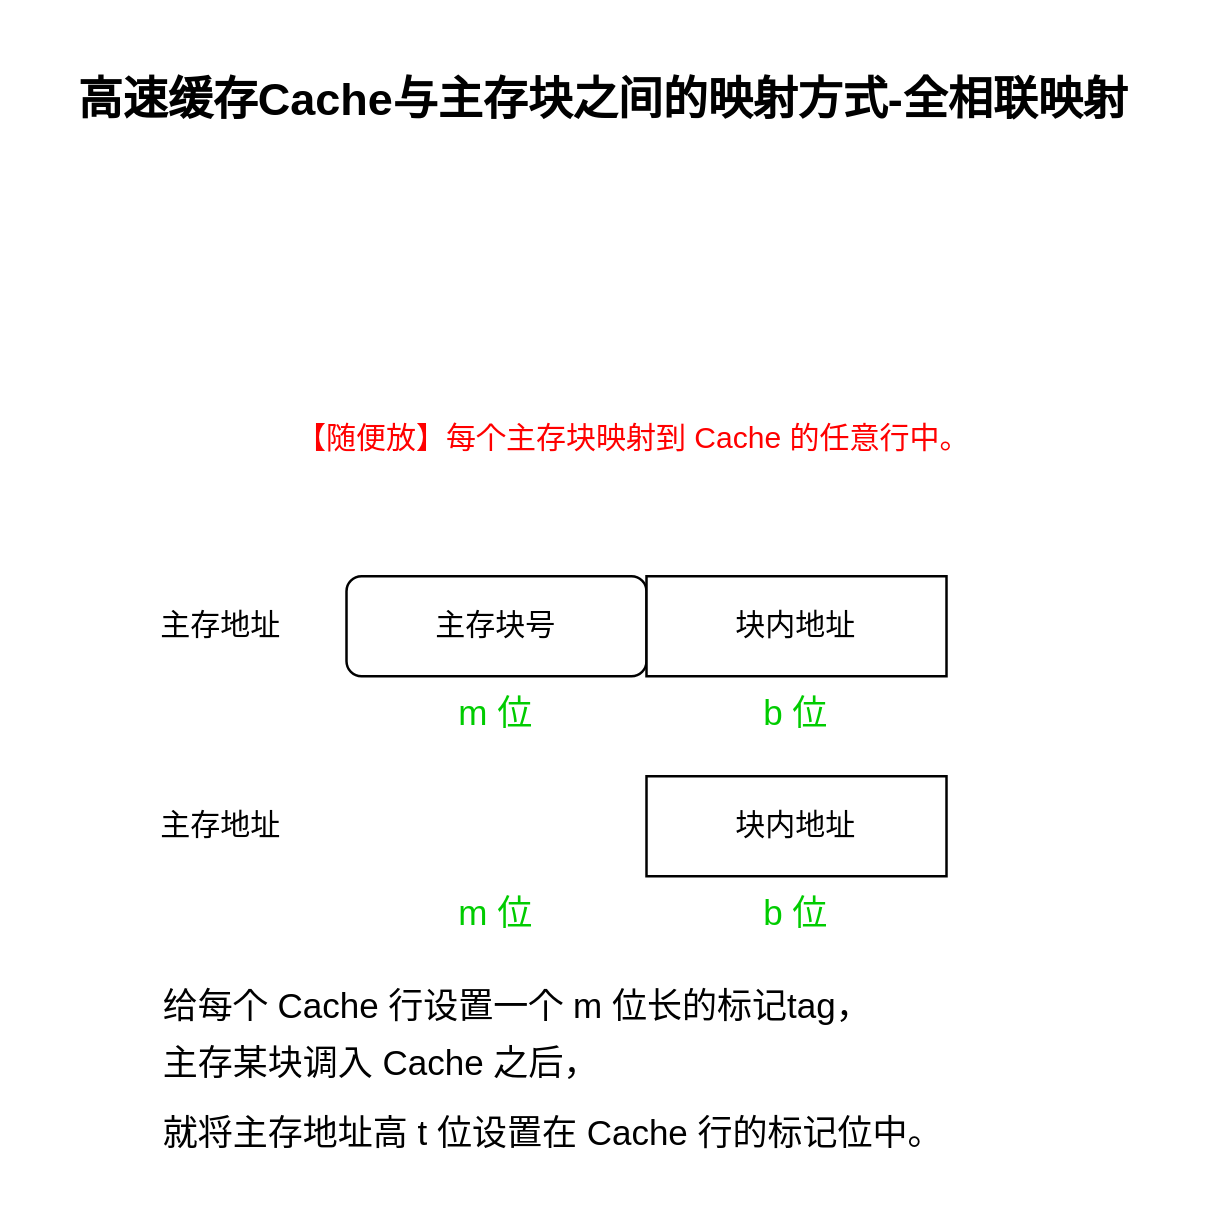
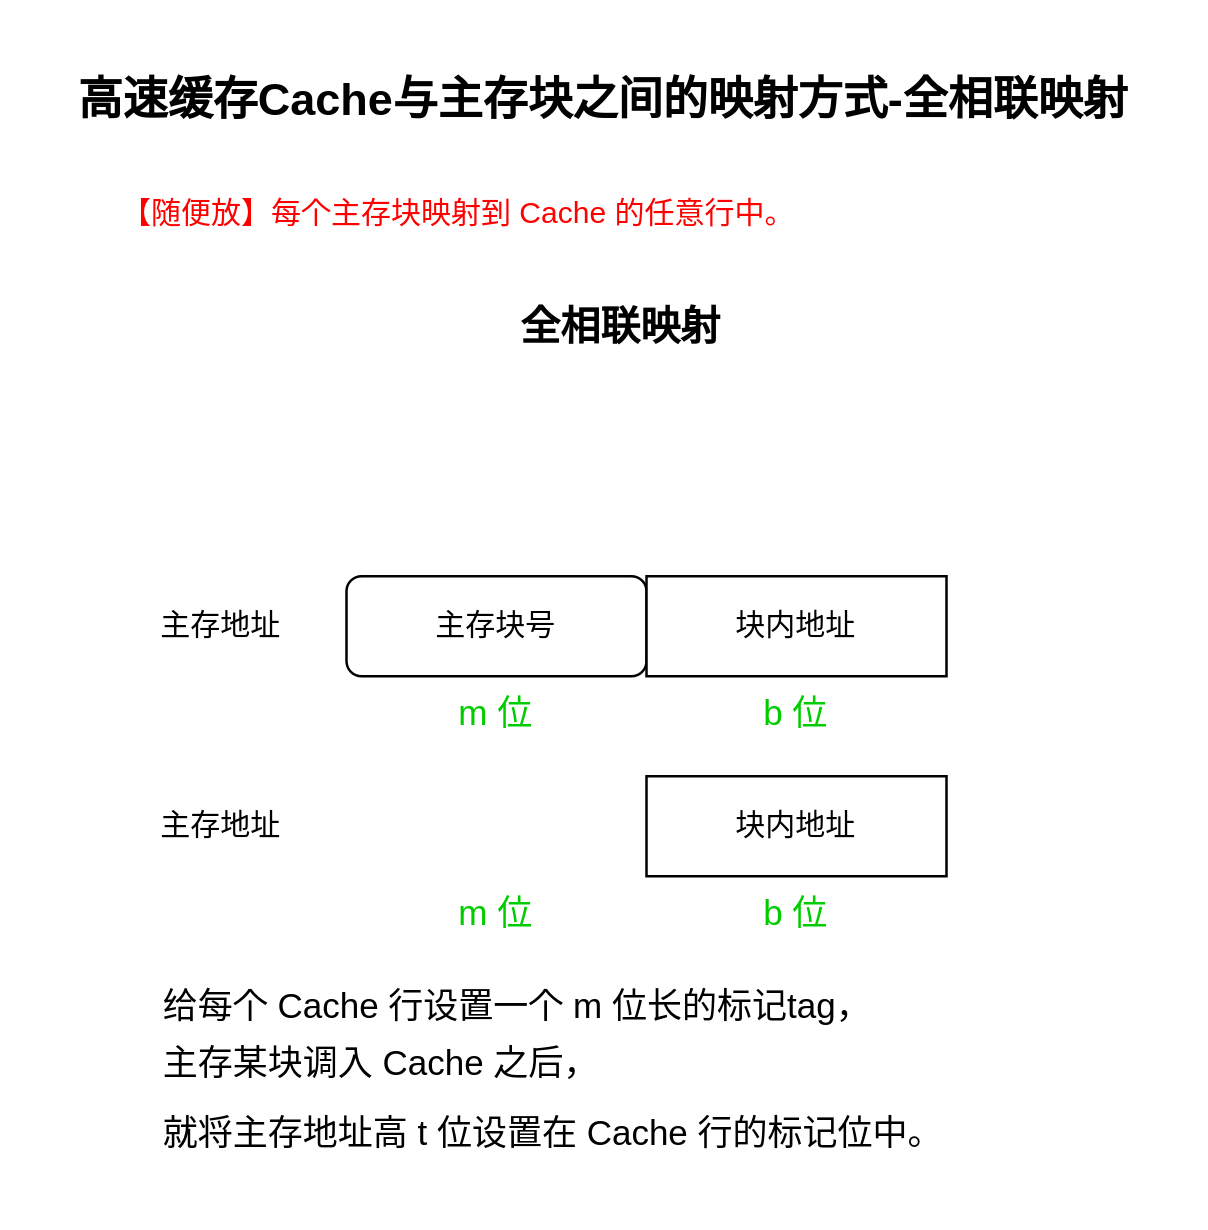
node "全相联映射": added
node "【随便放】每个主存块映射到 Cache 的任意行中。": moved (634, 439) -> (459, 214)
